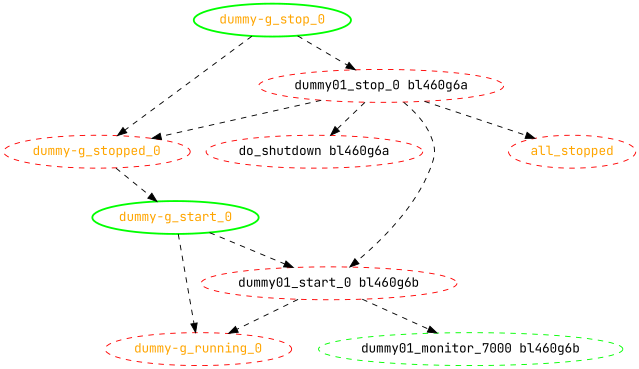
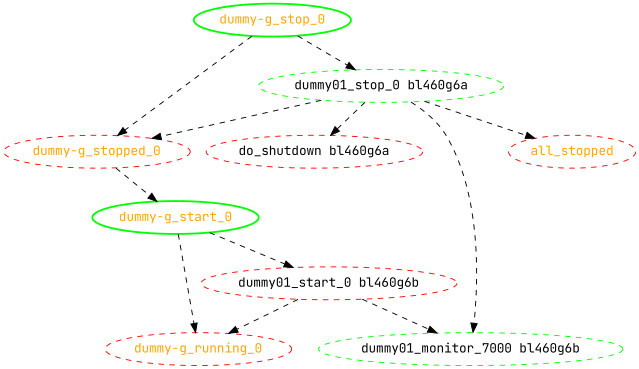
node "dummy01_stop_0 bl460g6a": color red -> green
edge "dummy01_stop_0 bl460g6a" -> "dummy01_start_0 bl460g6b": now "dummy01_stop_0 bl460g6a" -> "dummy01_monitor_7000 bl460g6b"
